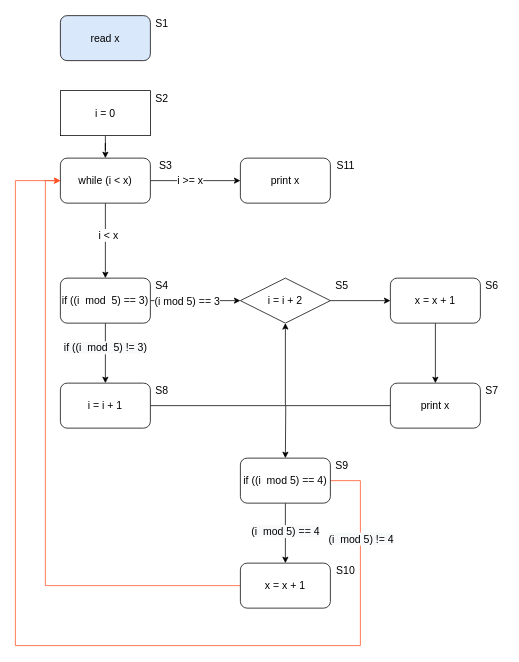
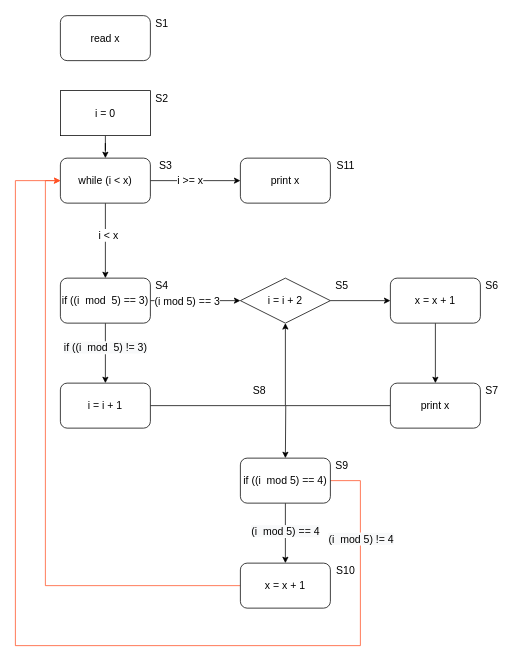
node "read x": fillcolor #dae8fc -> #ffffff
node "S8": moved (162, 390) -> (259, 390)
